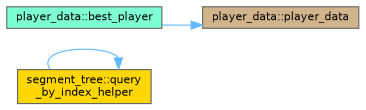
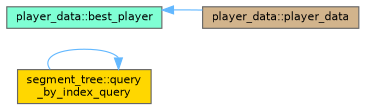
edge "player_data::best_player" -> "player_data::player_data": reversed
node "segment_tree::query _by_index_helper": label "segment_tree::query _by_index_helper" -> "segment_tree::query _by_index_query"
